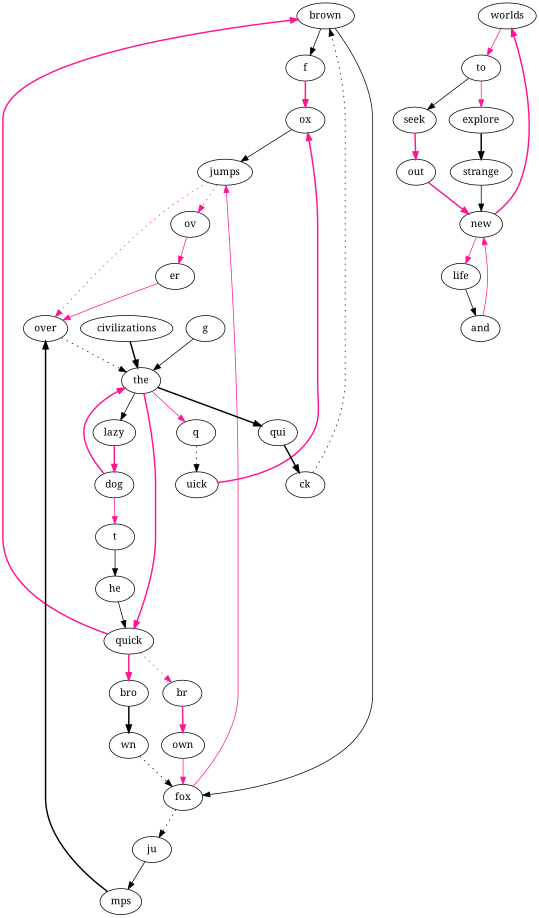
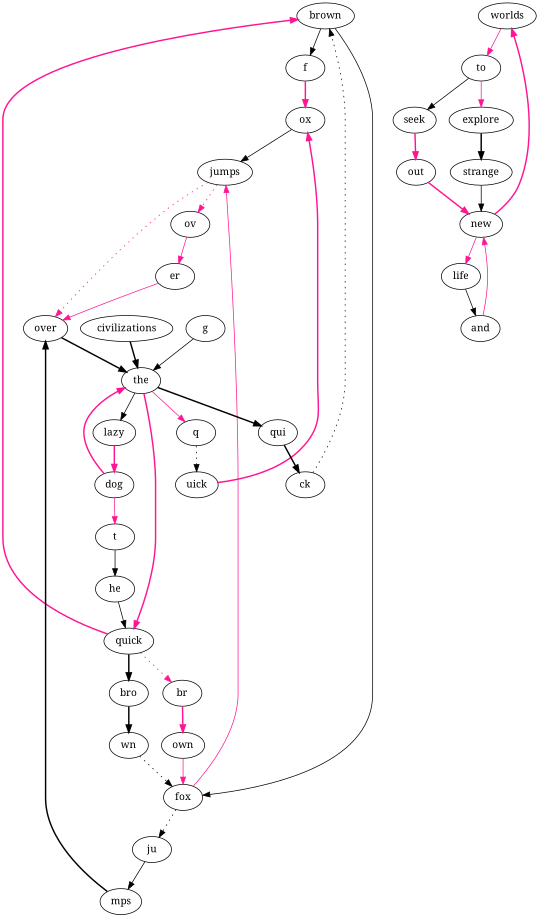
edge "over" -> "the": style dotted -> bold
edge "quick" -> "bro": color deeppink -> black
